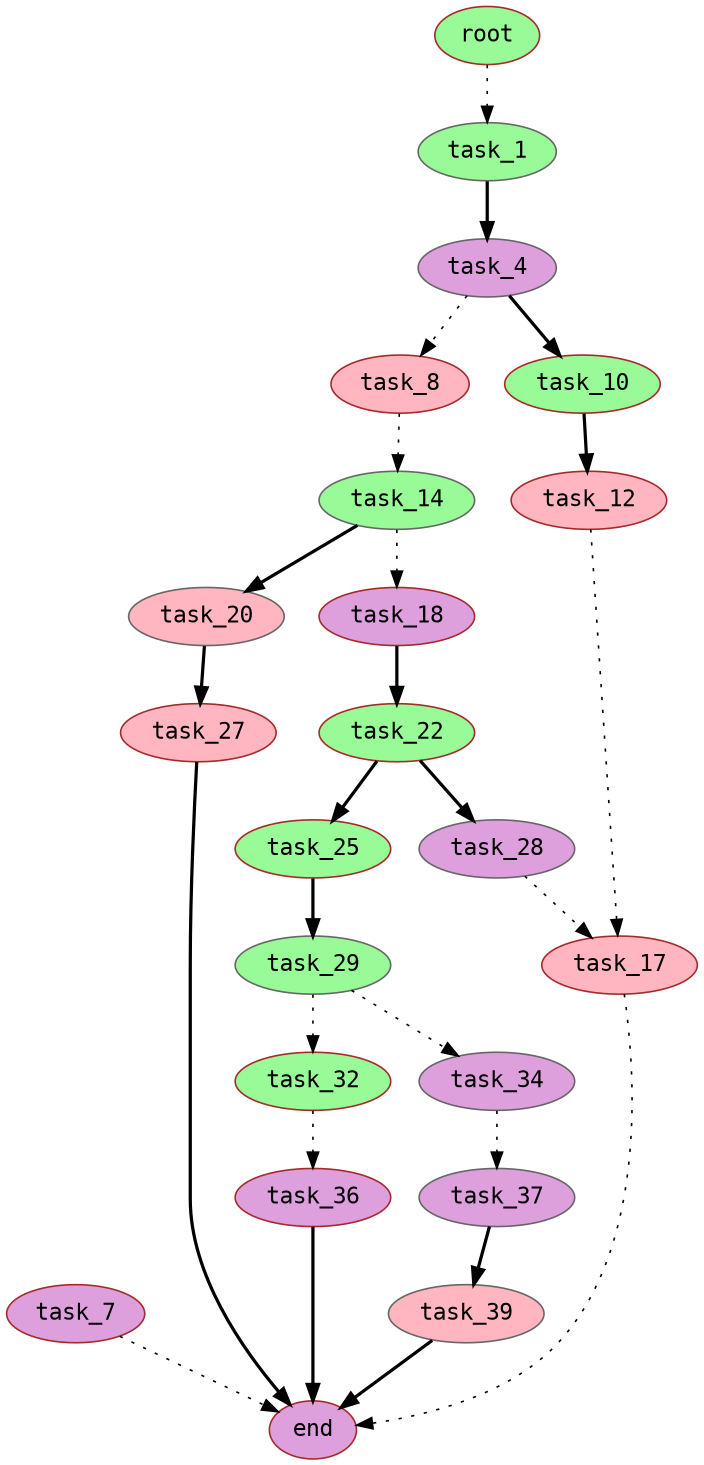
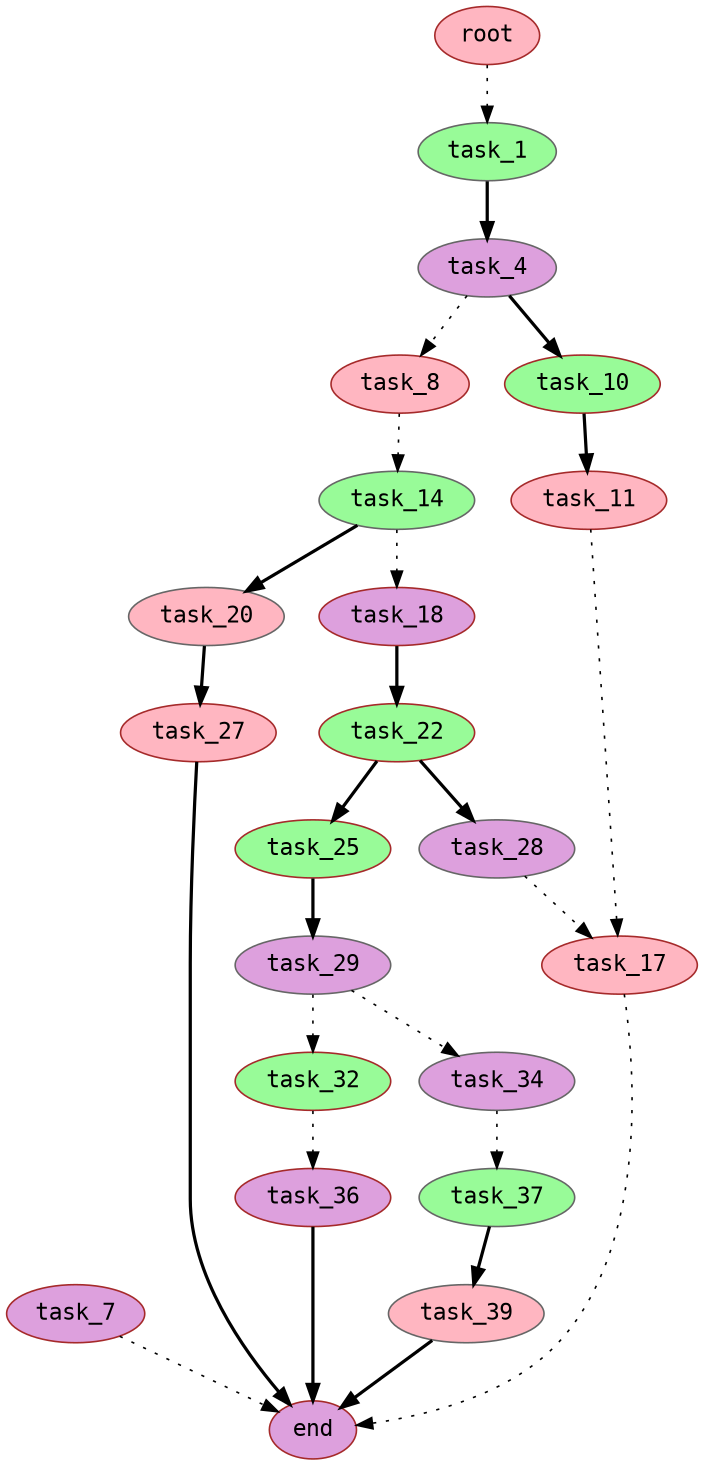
node "root": fillcolor palegreen -> lightpink
node "task_12": label "task_12" -> "task_11"
node "task_29": fillcolor palegreen -> plum
node "task_37": fillcolor plum -> palegreen
